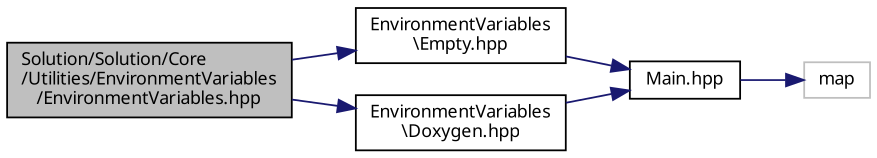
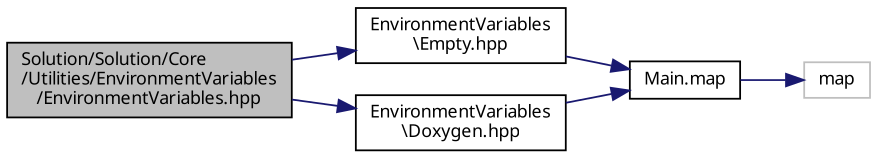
node "Main.hpp": label "Main.hpp" -> "Main.map"
